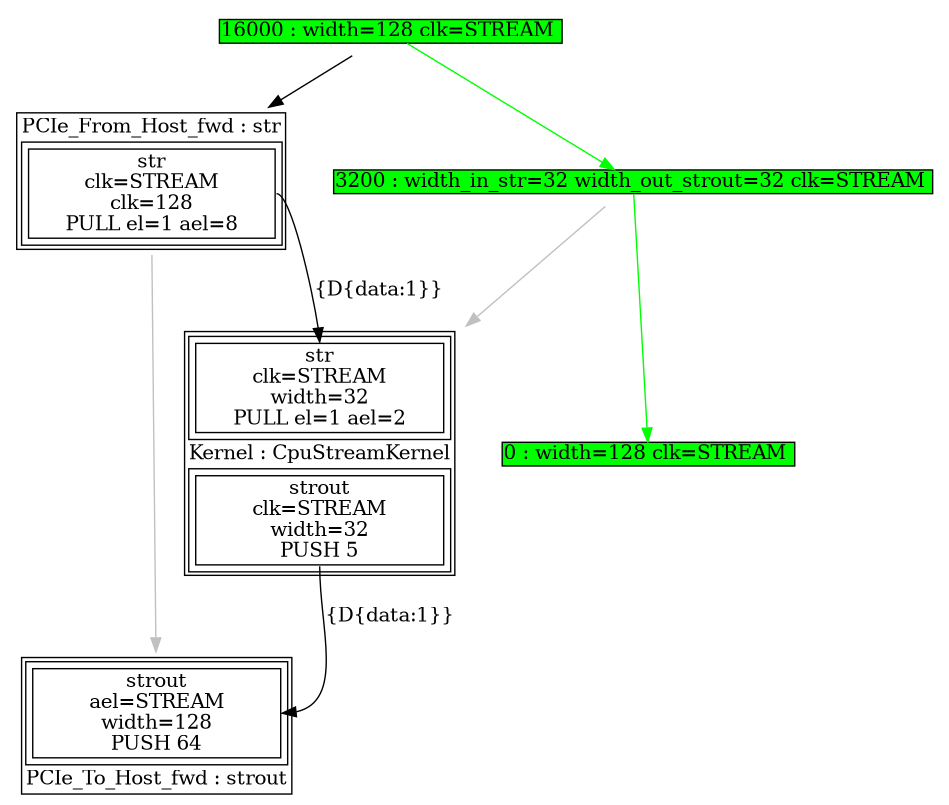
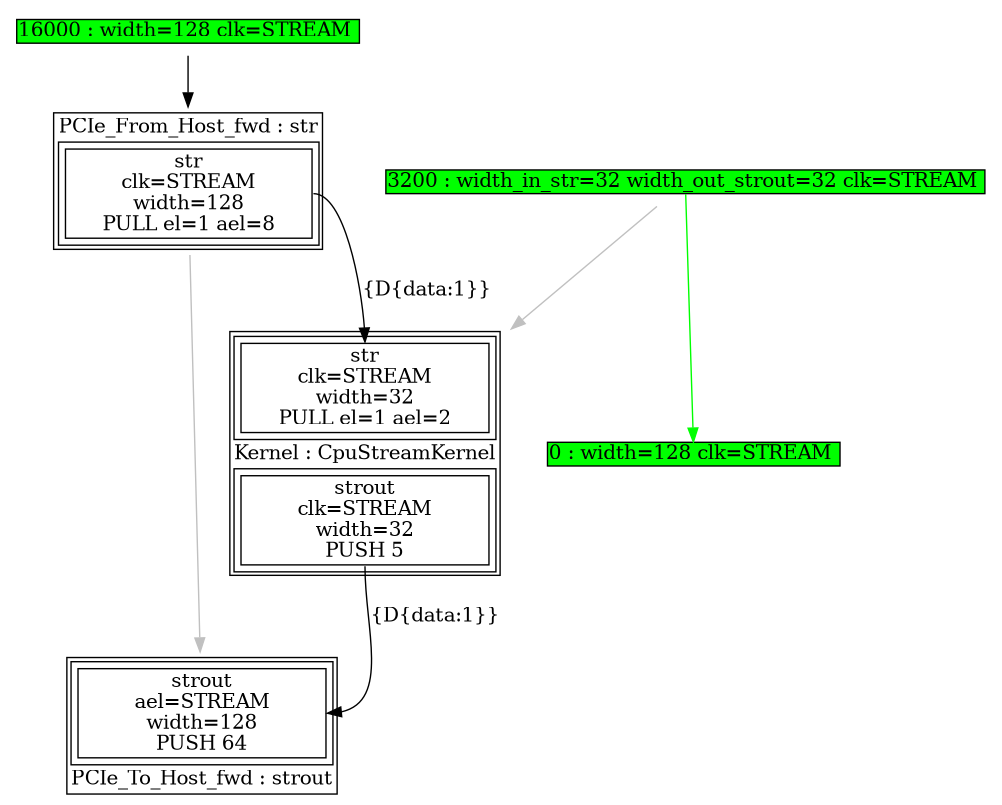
edge "16000 : width=128 clk=STREAM" -> "3200 : width_in_str=32 width_out_strout=32 clk=STREAM": removed
node "PCIe_From_Host_fwd : str": text "clk=128" -> "width=128"
